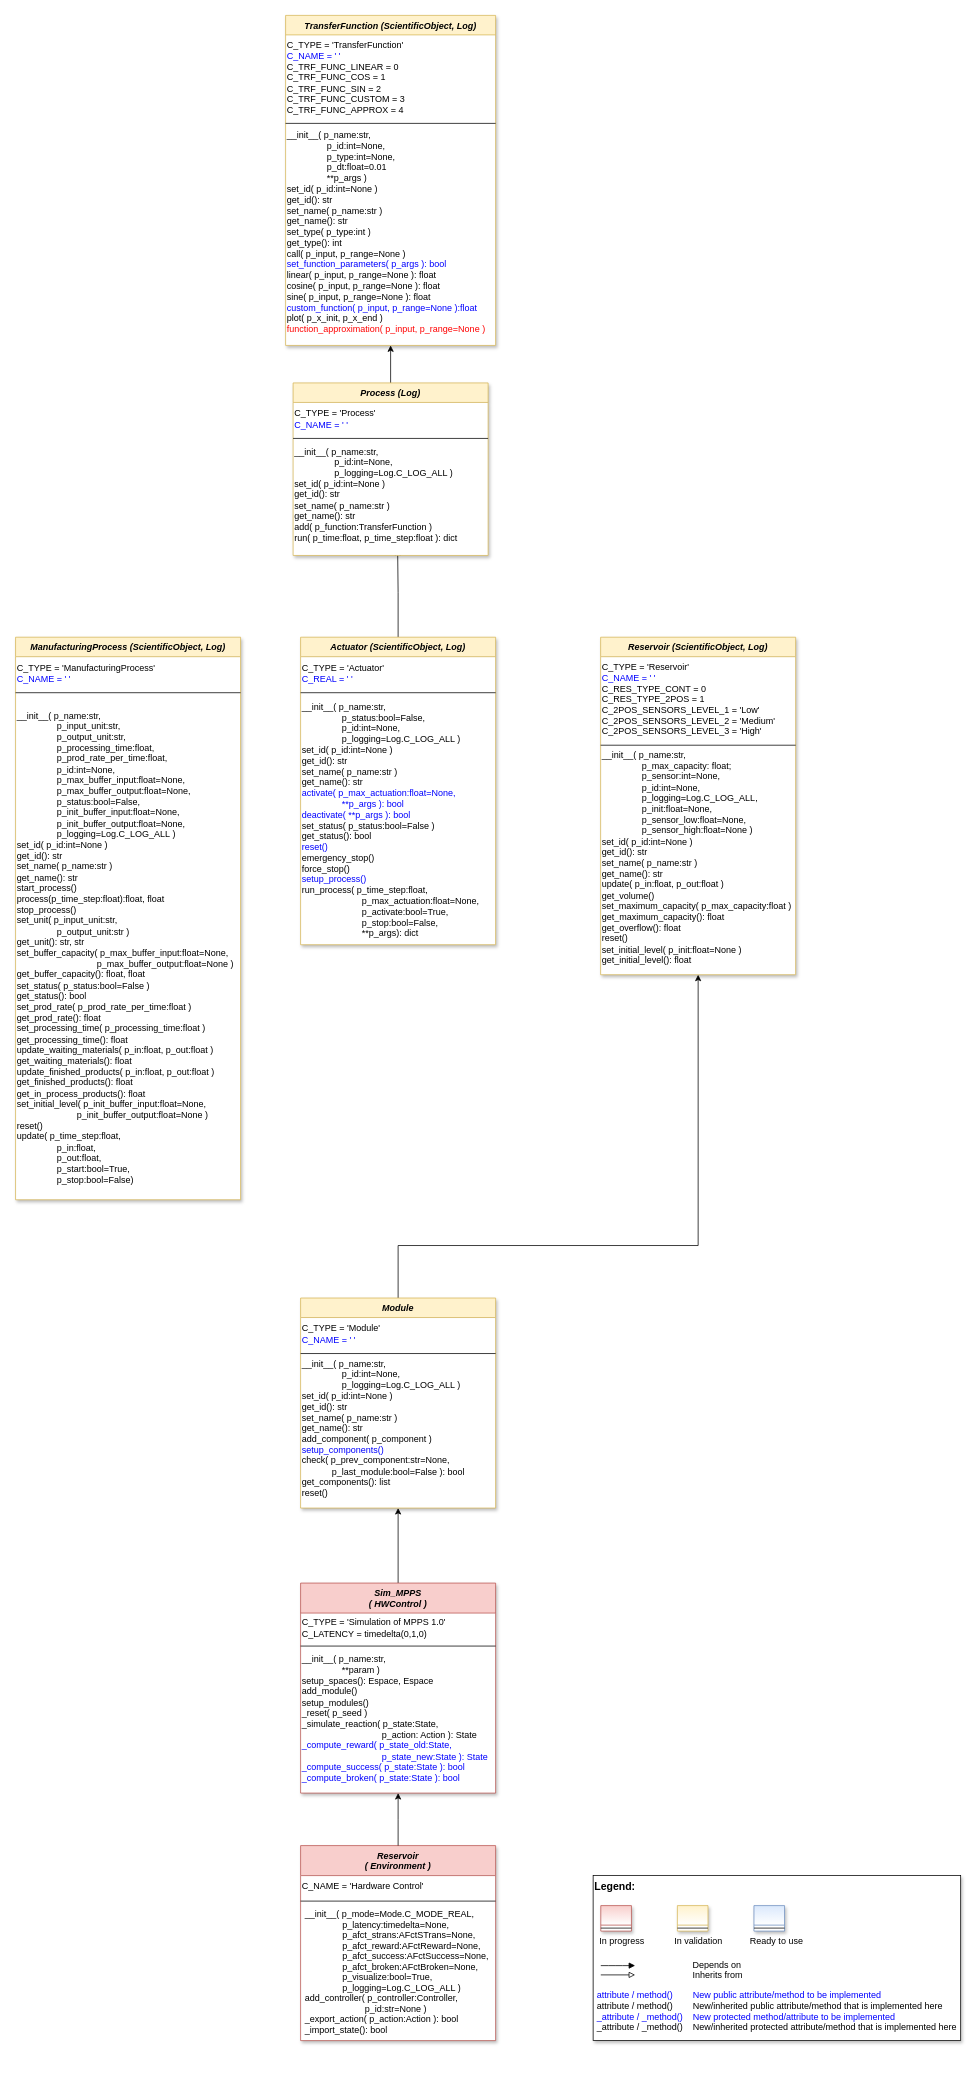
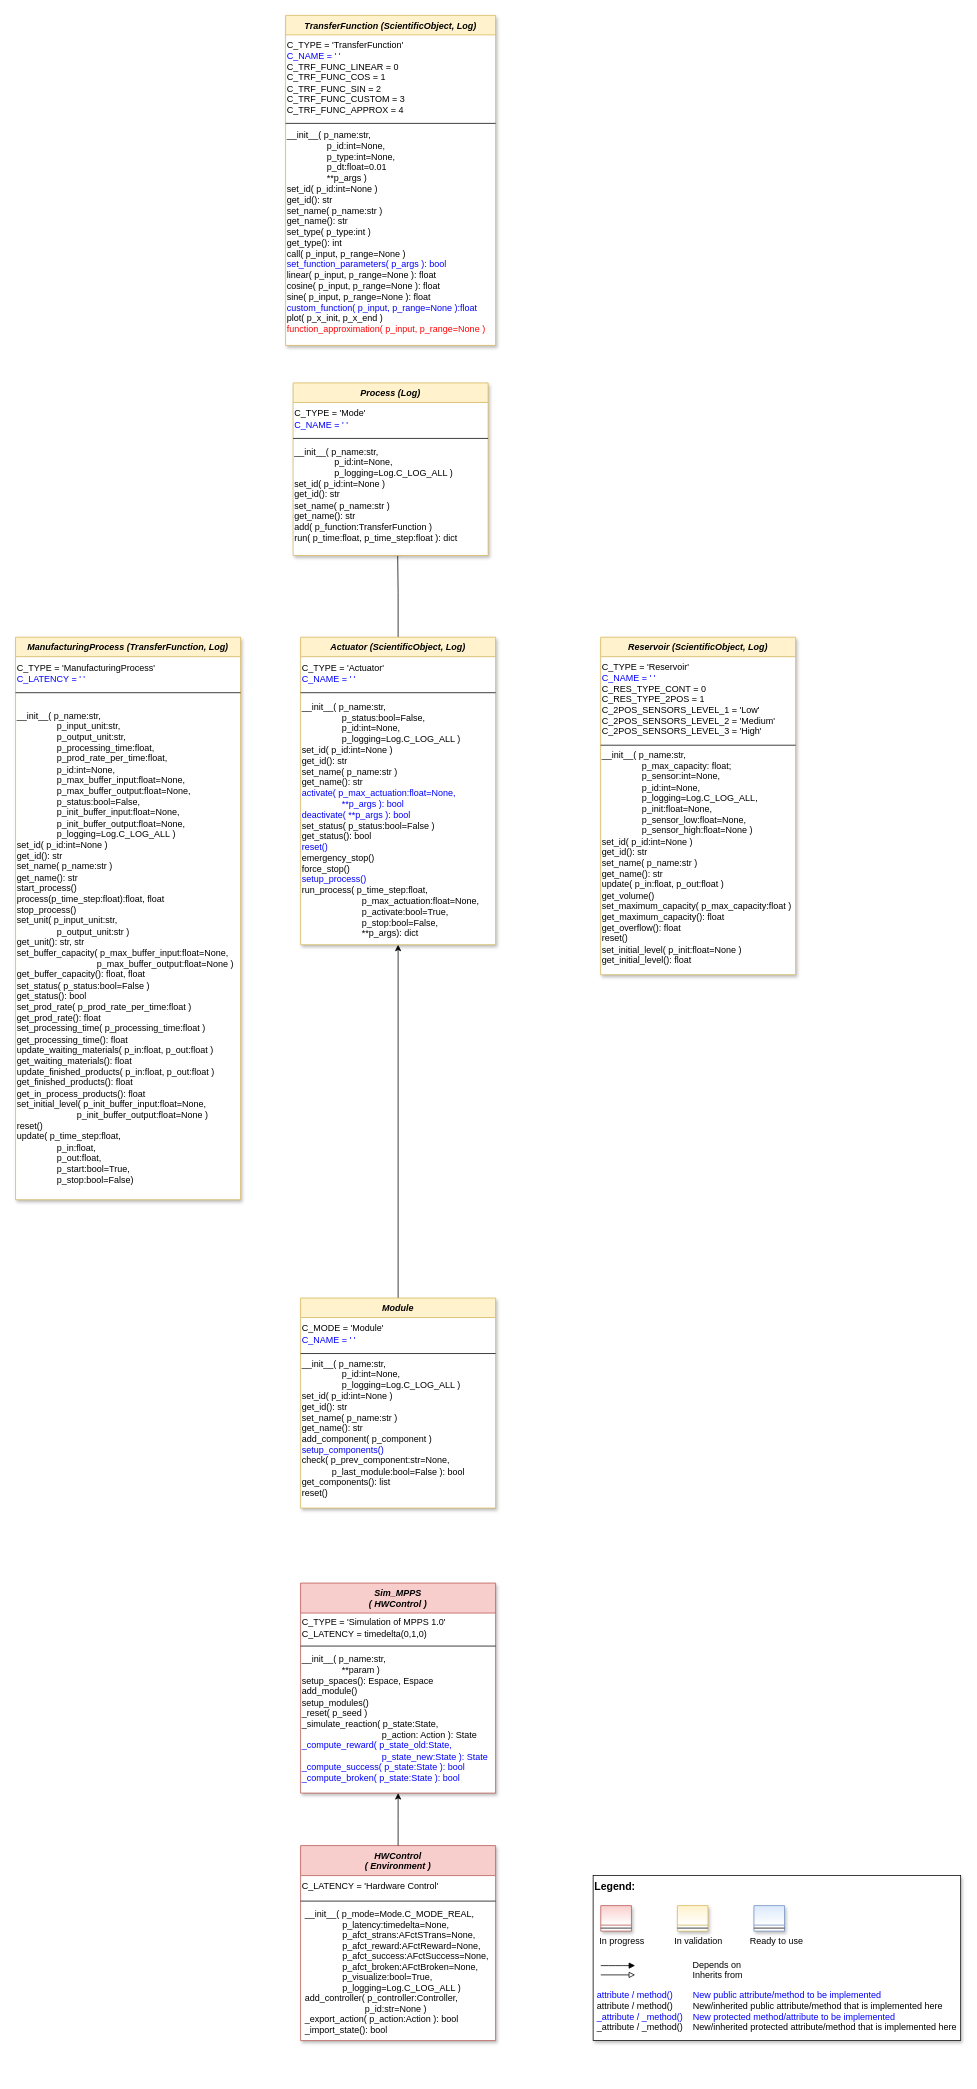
edge "Process (Log)" -> "TransferFunction (ScientificObject, Log)": removed
node "C_TYPE = 'Process' C_NAME = ' '": label "C_TYPE = 'Process' C_NAME = ' '" -> "C_TYPE = 'Mode' C_NAME = ' '"
node "ManufacturingProcess (ScientificObject, Log)": label "ManufacturingProcess (ScientificObject, Log)" -> "ManufacturingProcess (TransferFunction, Log)"
node "C_TYPE = 'ManufacturingProcess' C_NAME = ' '": label "C_TYPE = 'ManufacturingProcess' C_NAME = ' '" -> "C_TYPE = 'ManufacturingProcess' C_LATENCY = ' '"
node "C_TYPE = 'Actuator' C_REAL = ' '": label "C_TYPE = 'Actuator' C_REAL = ' '" -> "C_TYPE = 'Actuator' C_NAME = ' '"
edge "Module" -> "Actuator (ScientificObject, Log)": added
edge "Module" -> "Reservoir (ScientificObject, Log)": removed
node "C_TYPE = 'Module' C_NAME = ' '": label "C_TYPE = 'Module' C_NAME = ' '" -> "C_MODE = 'Module' C_NAME = ' '"
edge "Sim_MPPS ( HWControl )" -> "Module": removed
node "Reservoir ( Environment )": label "Reservoir ( Environment )" -> "HWControl ( Environment )"
node "C_NAME = 'Hardware Control'": label "C_NAME = 'Hardware Control'" -> "C_LATENCY = 'Hardware Control'"
